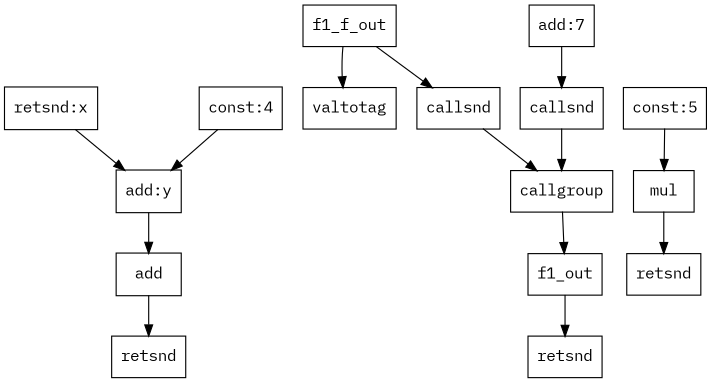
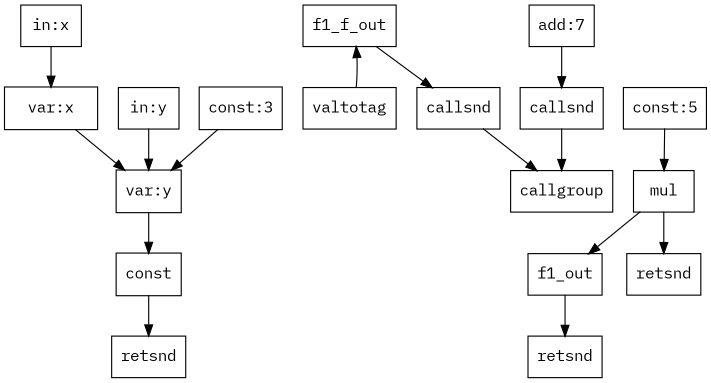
node "in:x": added
edge "f1_f_out" -> "valtotag": reversed
node "retsnd:x": label "retsnd:x" -> "var:x"
node "in:y": added
node "const:4": label "const:4" -> "const:3"
node "add:y": label "add:y" -> "var:y"
edge "callgroup" -> "f1_out": now "mul" -> "f1_out"
node "add": label "add" -> "const"
